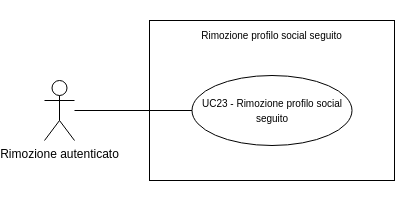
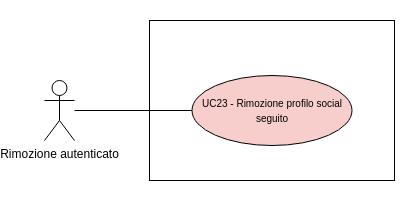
node "Rimozione profilo social seguito": removed
node "UC23 - Rimozione profilo social seguito": fillcolor #ffffff -> #f8cecc
